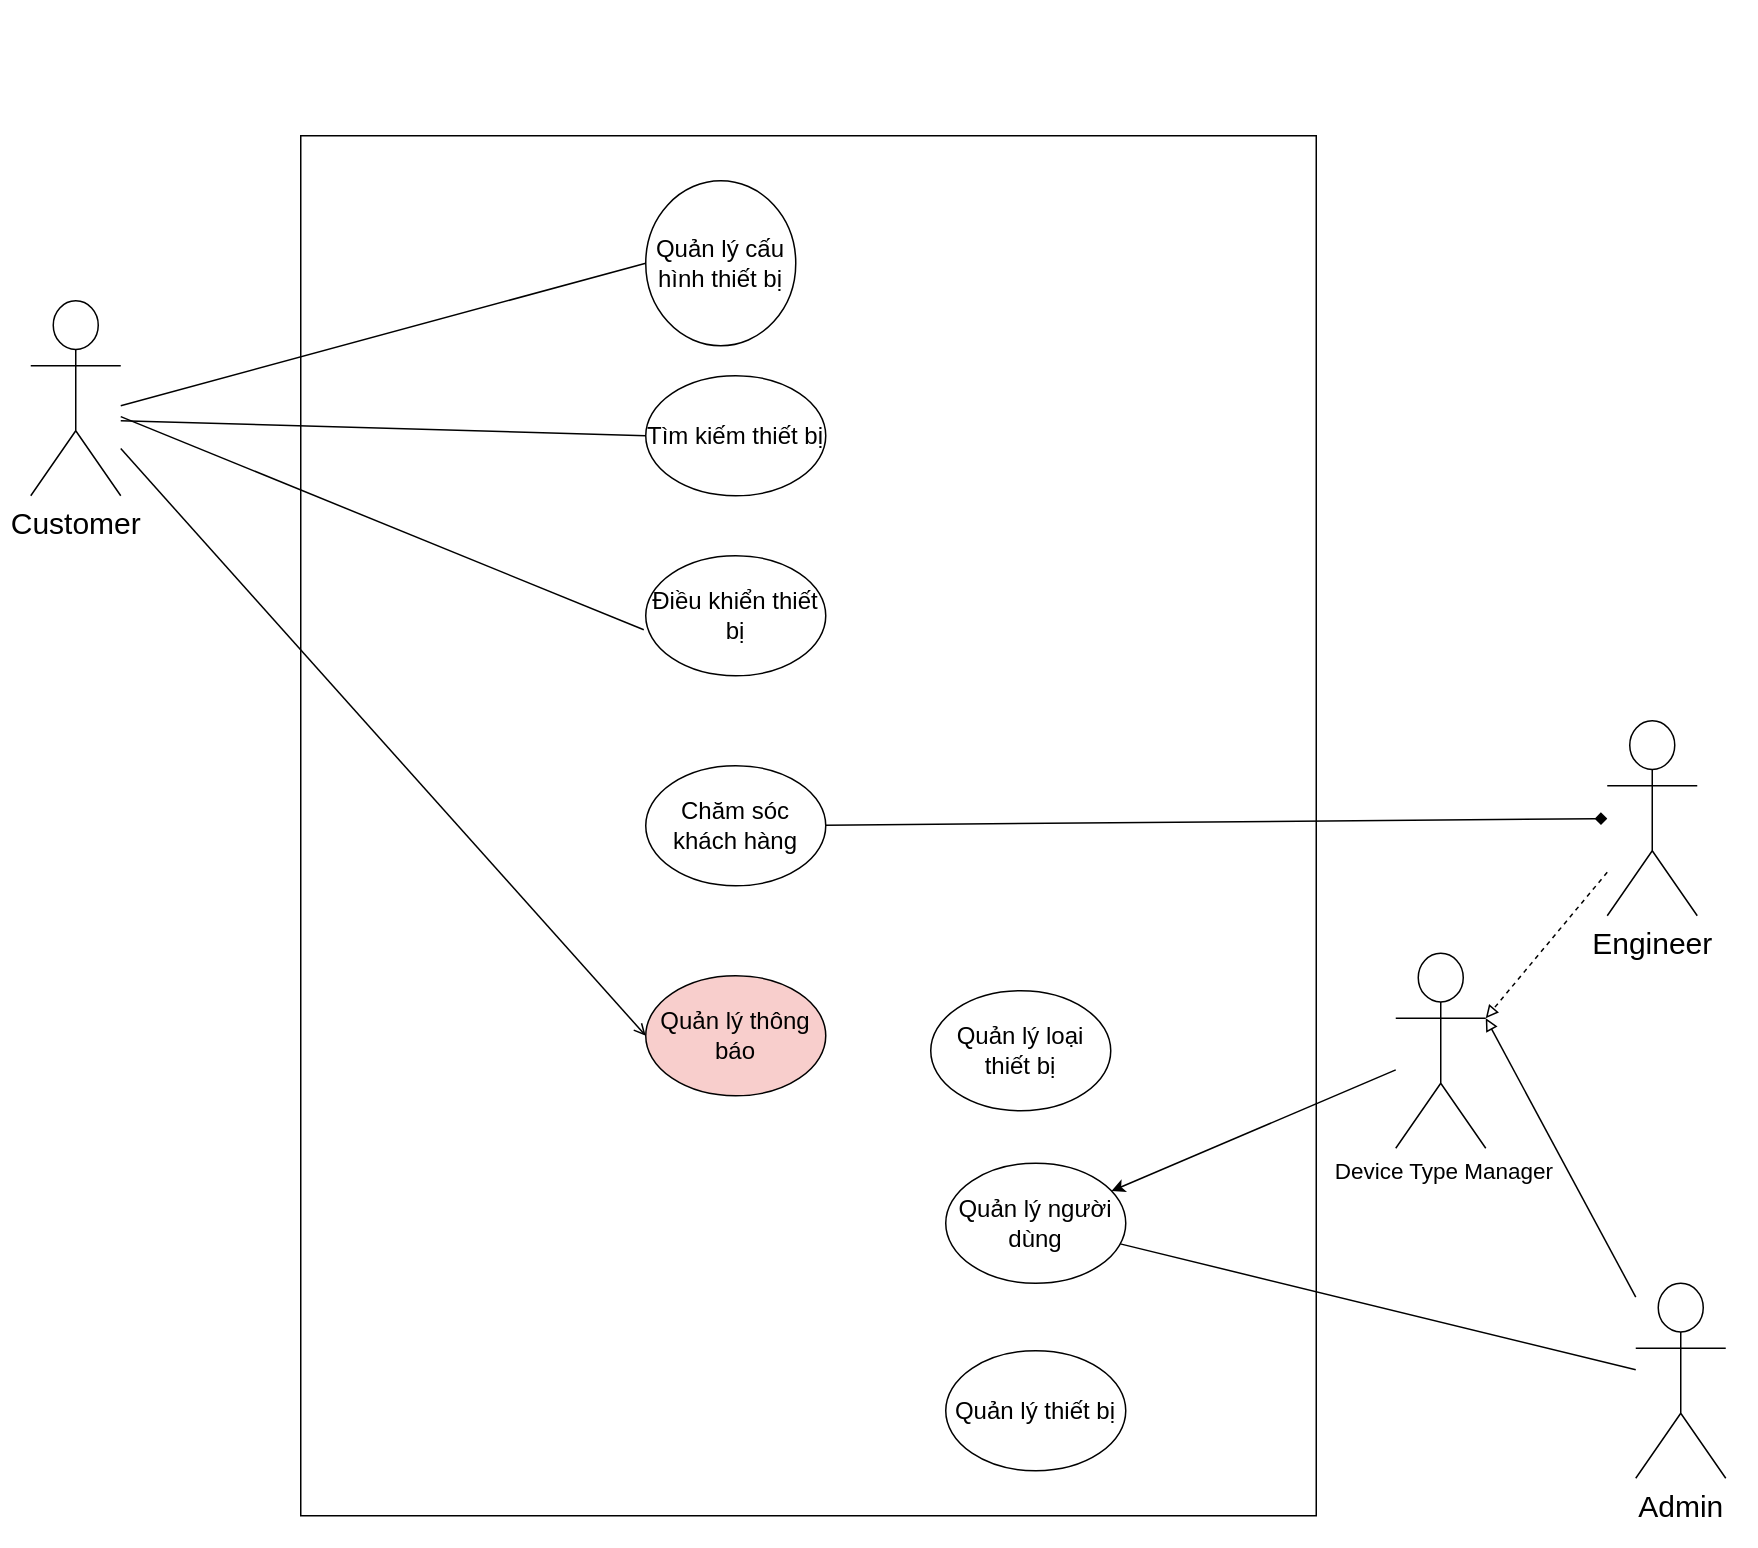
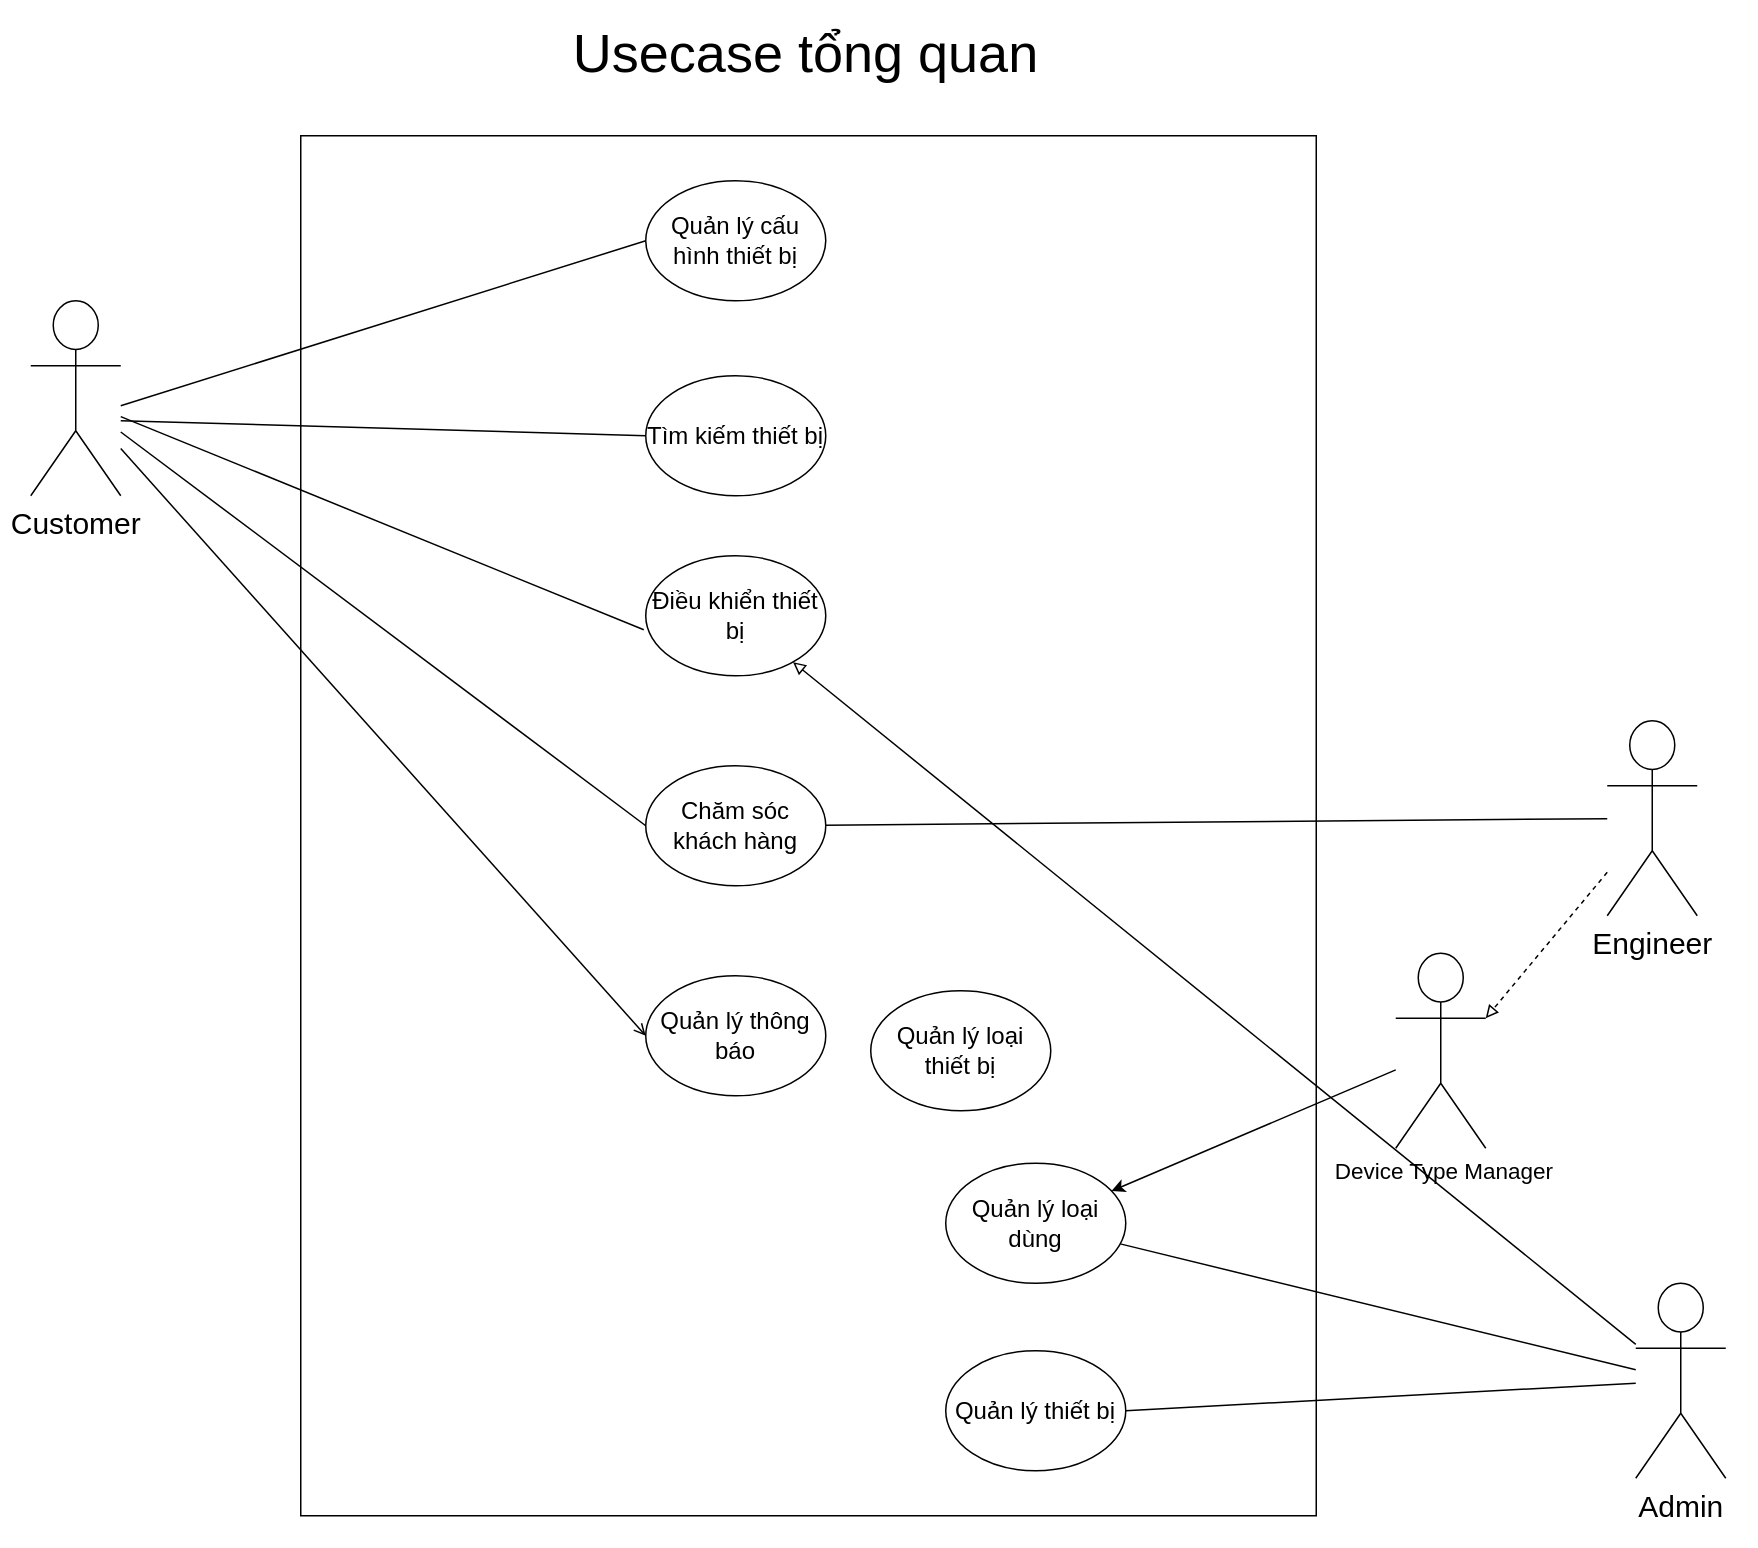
node "Usecase tổng quan": added
node "Quản lý cấu hình thiết bị": size 150x165 -> 180x120
edge "Customer" -- "Chăm sóc khách hàng": added
edge "Chăm sóc khách hàng" -> "Engineer": arrowhead diamond -> none
node "Quản lý thông báo": fillcolor #f8cecc -> #ffffff
node "Quản lý loại thiết bị": moved (1021, 1051) -> (961, 1051)
edge "Admin" -> "Device Type Manager": now "Admin" -> "Điều khiển thiết bị"
node "Quản lý người dùng": label "Quản lý người dùng" -> "Quản lý loại dùng"
edge "Admin" -- "Quản lý thiết bị": added
